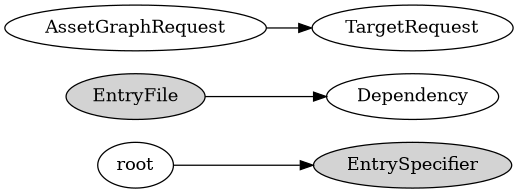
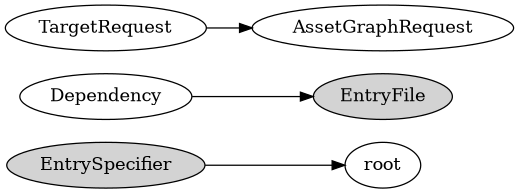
edge "AssetGraphRequest" -> "TargetRequest": reversed
edge "EntryFile" -> "Dependency": reversed
edge "root" -> "EntrySpecifier": reversed
